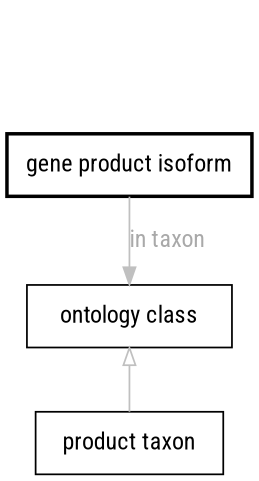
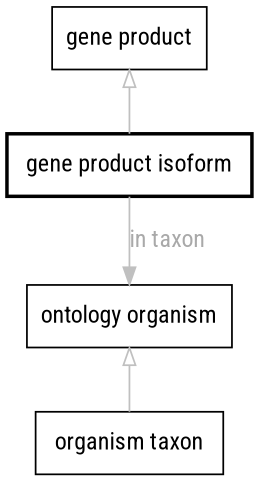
node "gene product": added
node "ontology class": label "ontology class" -> "ontology organism"
node "product taxon": label "product taxon" -> "organism taxon"
